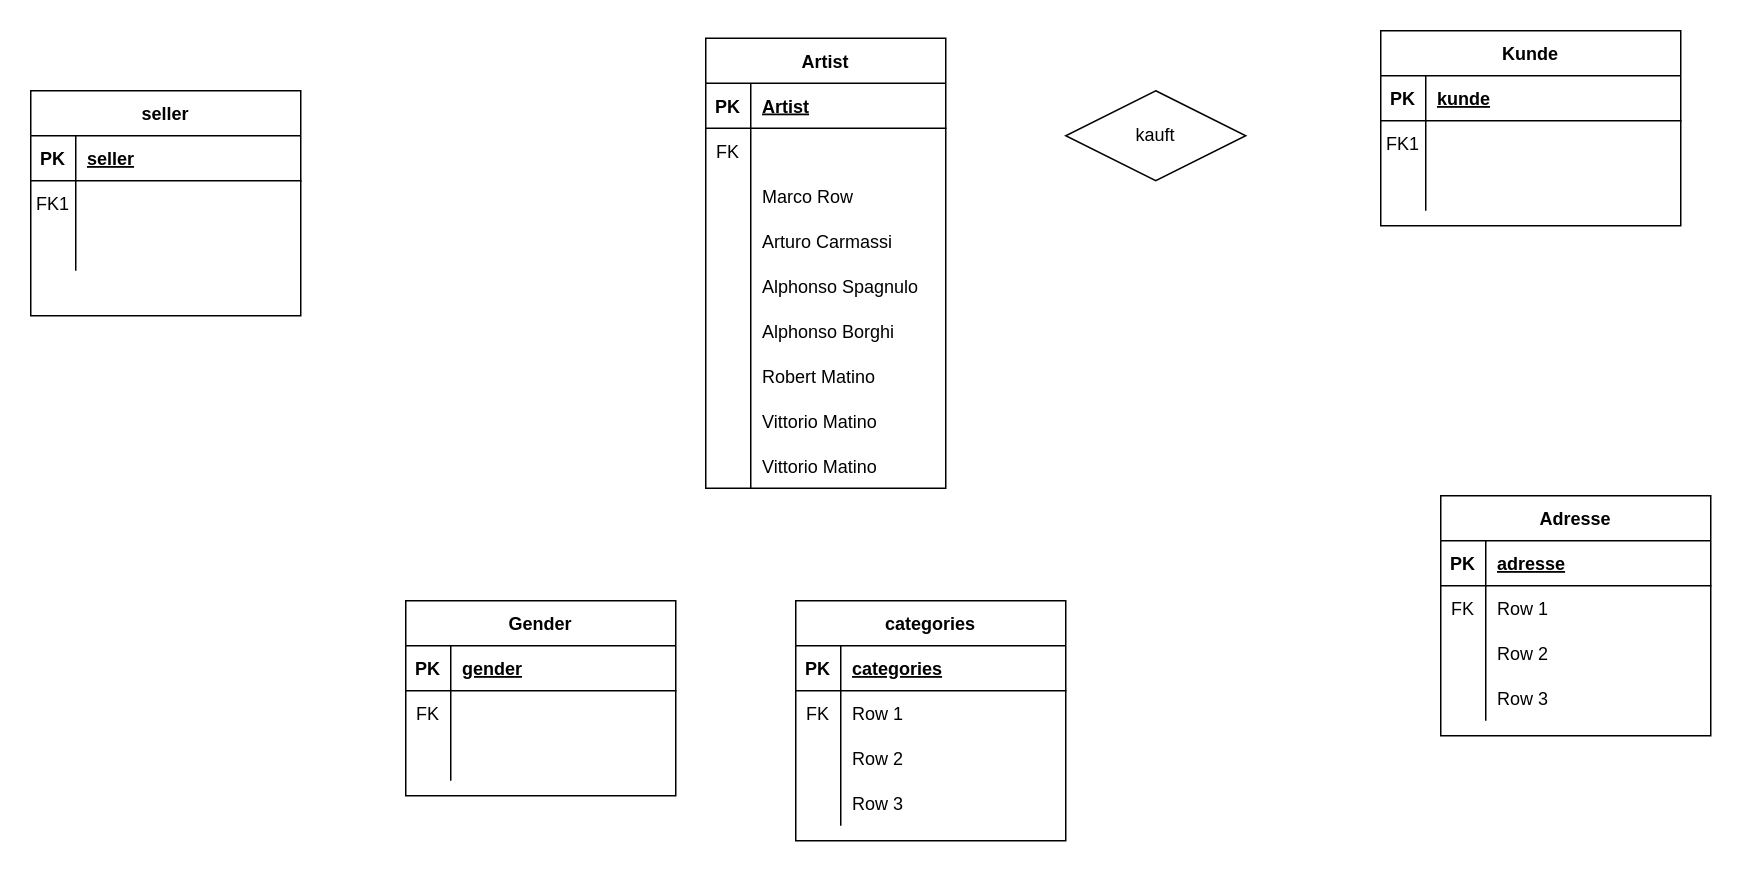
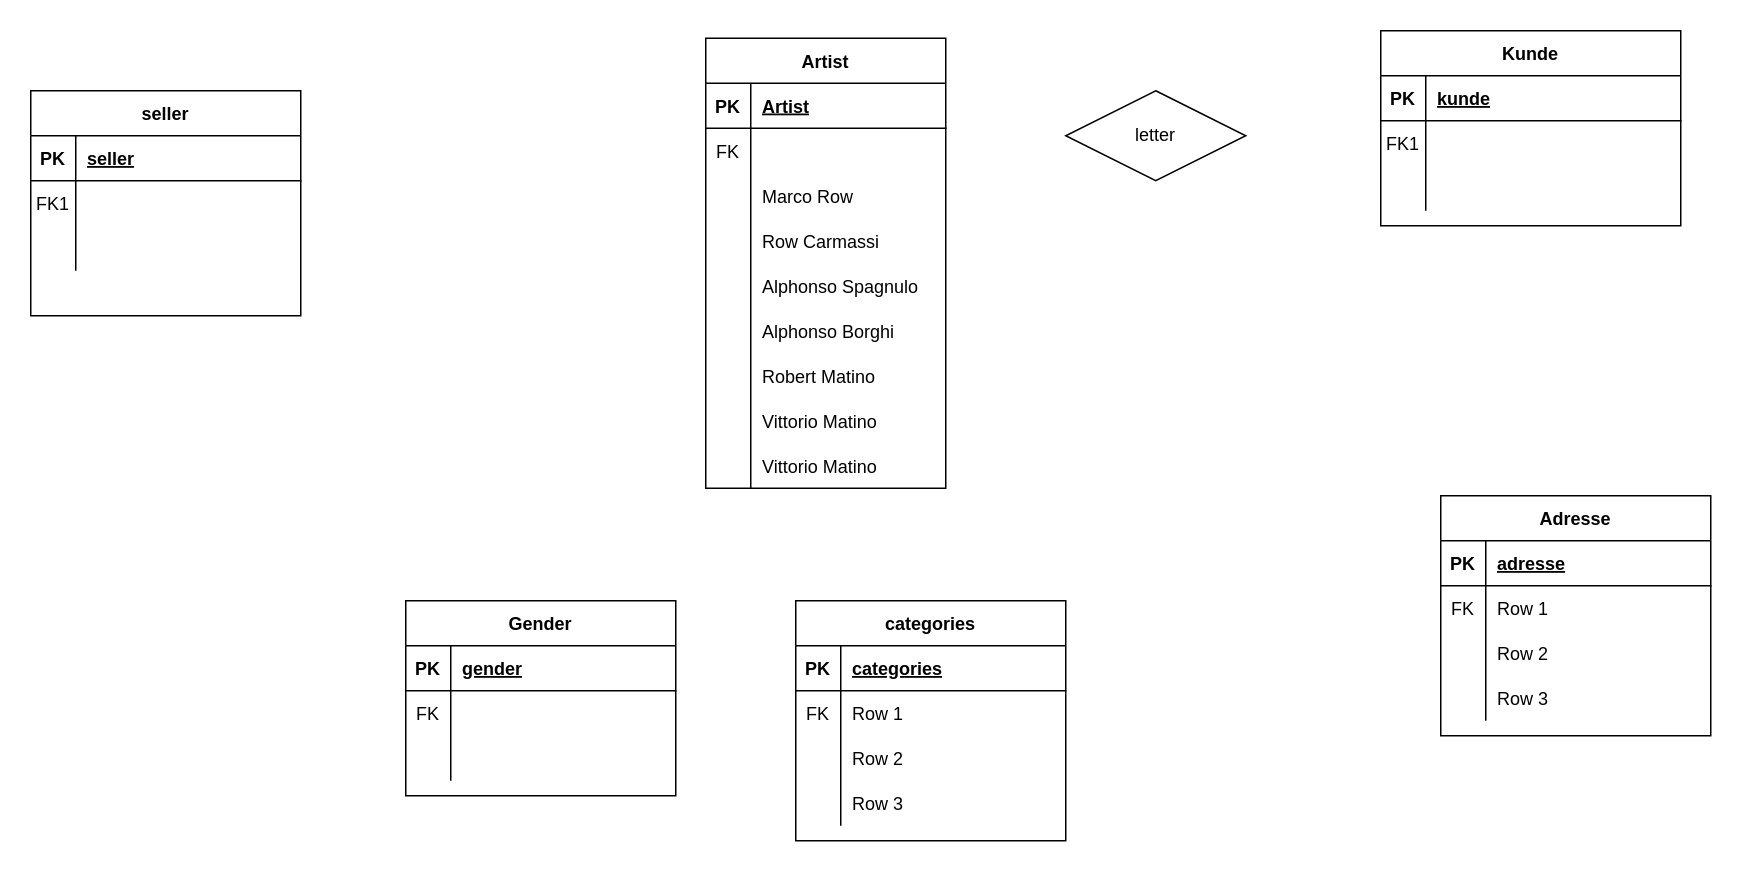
node "kauft": label "kauft" -> "letter"
node "Arturo Carmassi": label "Arturo Carmassi" -> "Row Carmassi"
